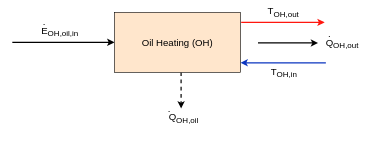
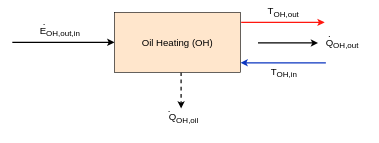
node "EOH,oil,in": label "EOH,oil,in" -> "EOH,out,in"
